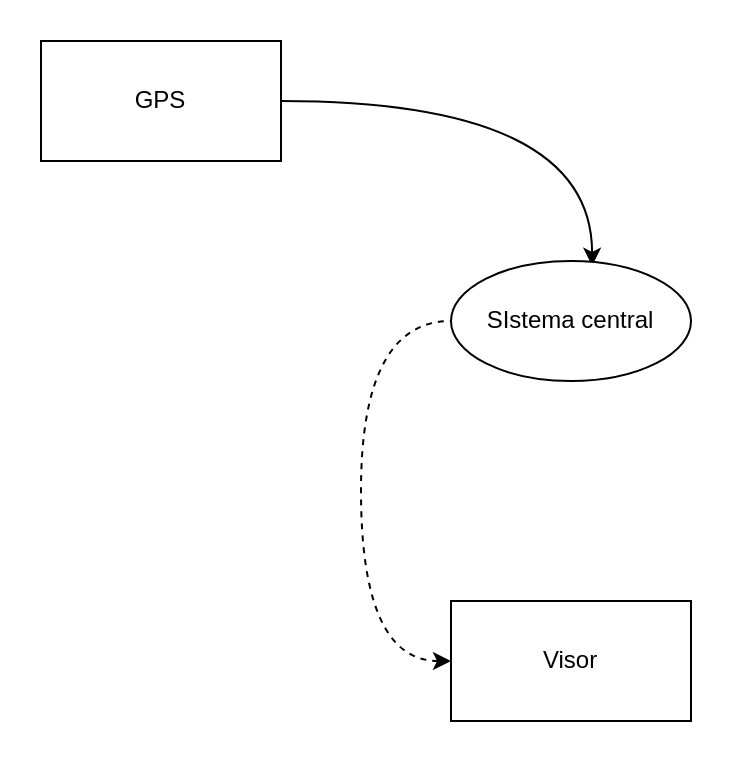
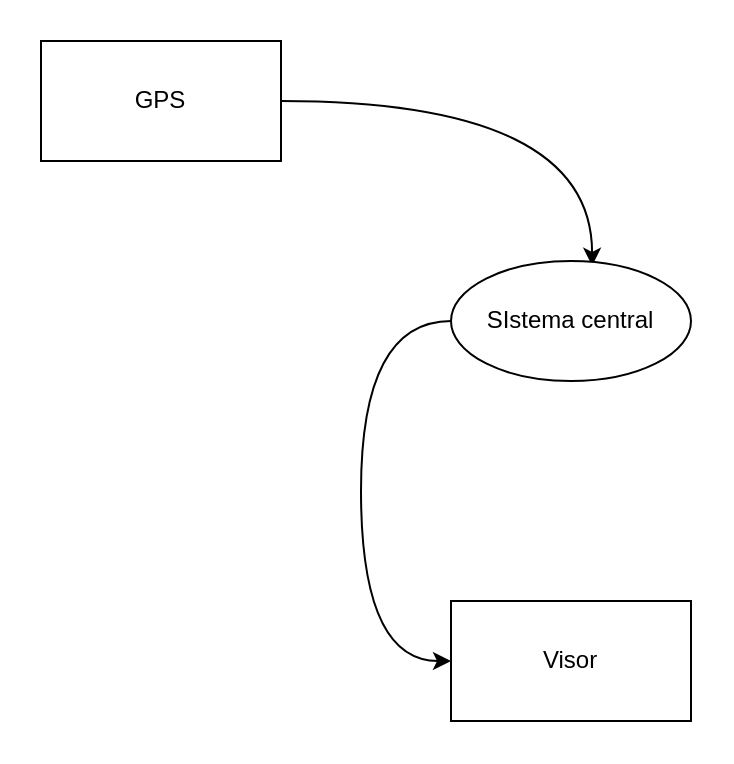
edge "SIstema central" -> "Visor": style dashed -> solid
